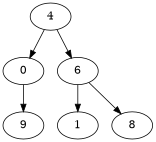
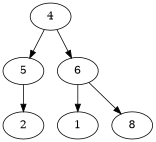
node "0": label "0" -> "5"
node "9": label "9" -> "2"
